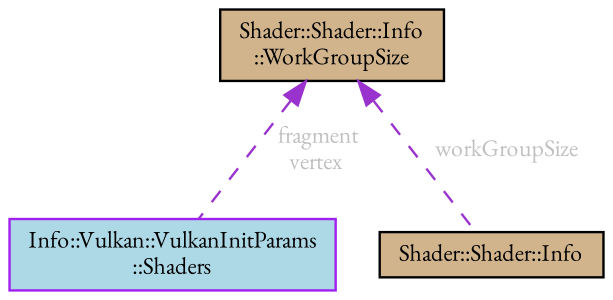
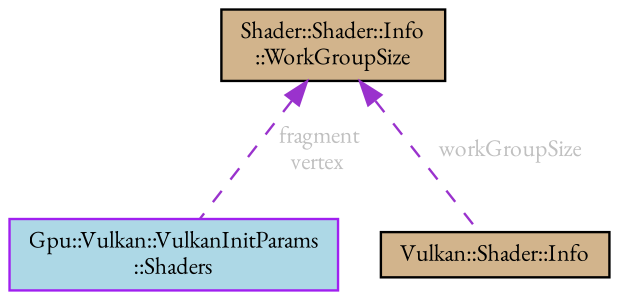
node "Info::Vulkan::VulkanInitParams ::Shaders": label "Info::Vulkan::VulkanInitParams ::Shaders" -> "Gpu::Vulkan::VulkanInitParams ::Shaders"
node "Shader::Shader::Info": label "Shader::Shader::Info" -> "Vulkan::Shader::Info"
